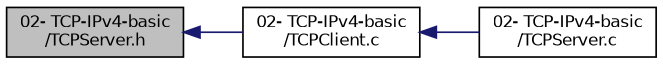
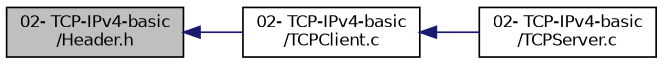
node "02- TCP-IPv4-basic /TCPServer.h": label "02- TCP-IPv4-basic /TCPServer.h" -> "02- TCP-IPv4-basic /Header.h"
